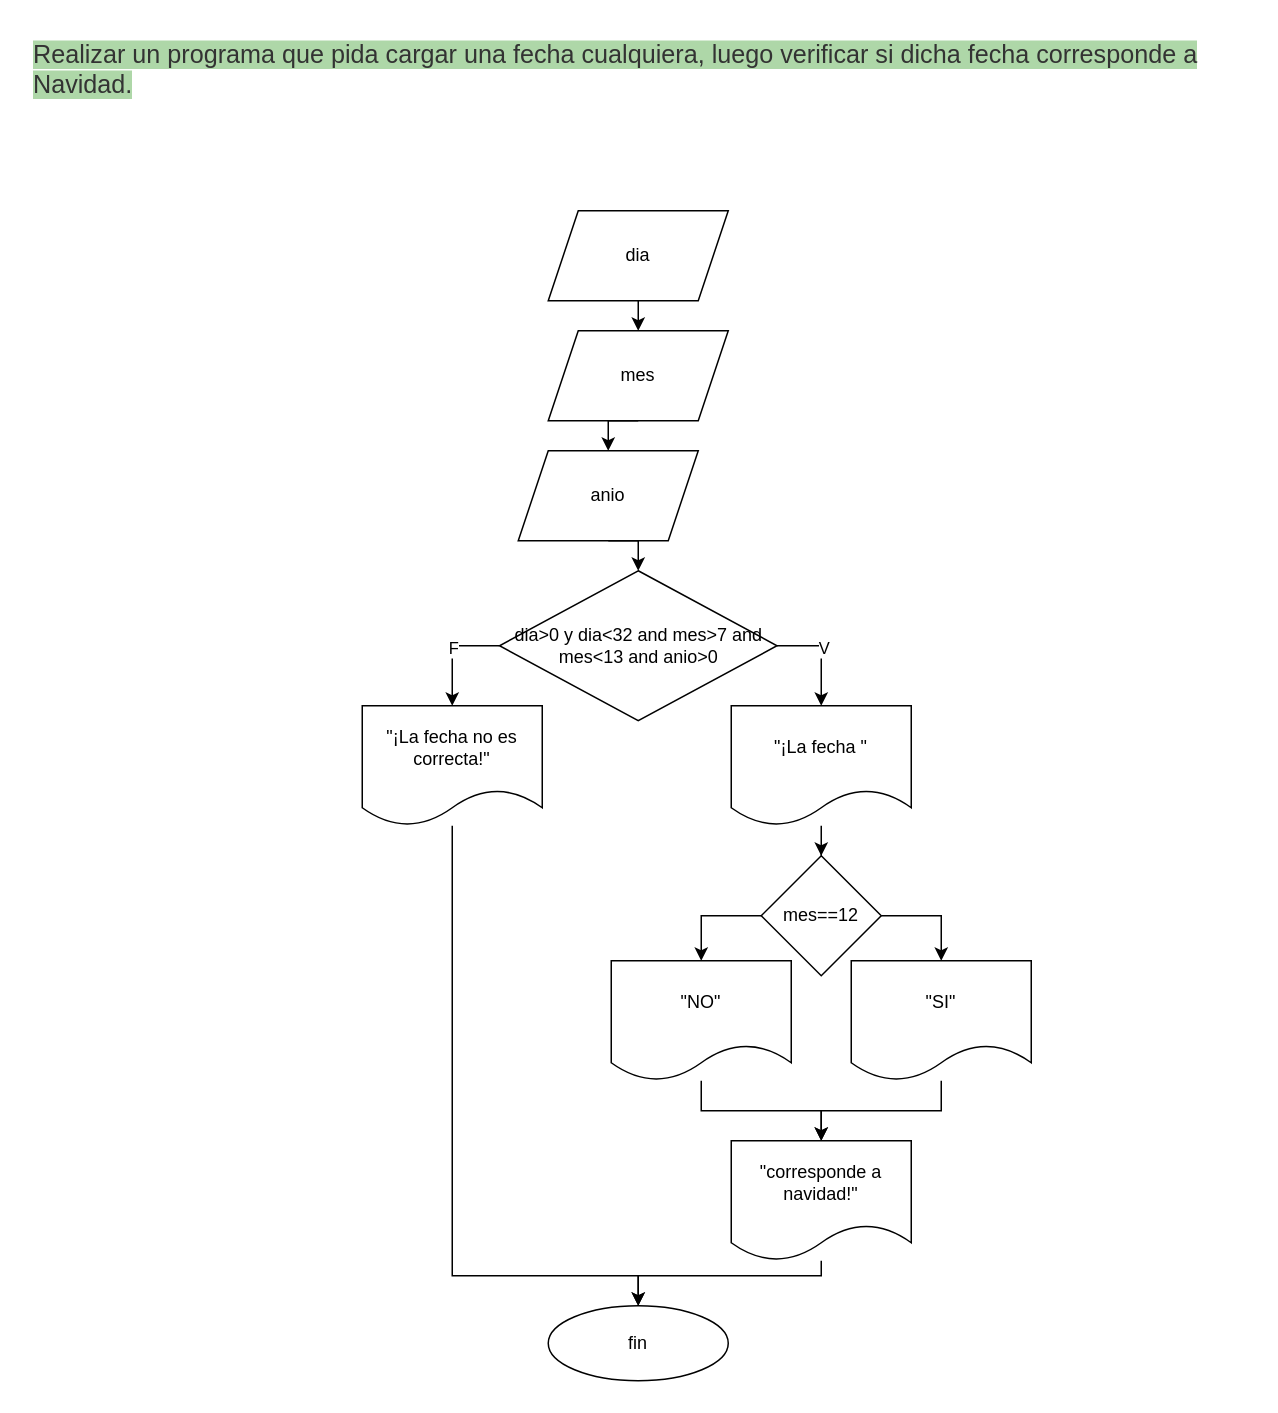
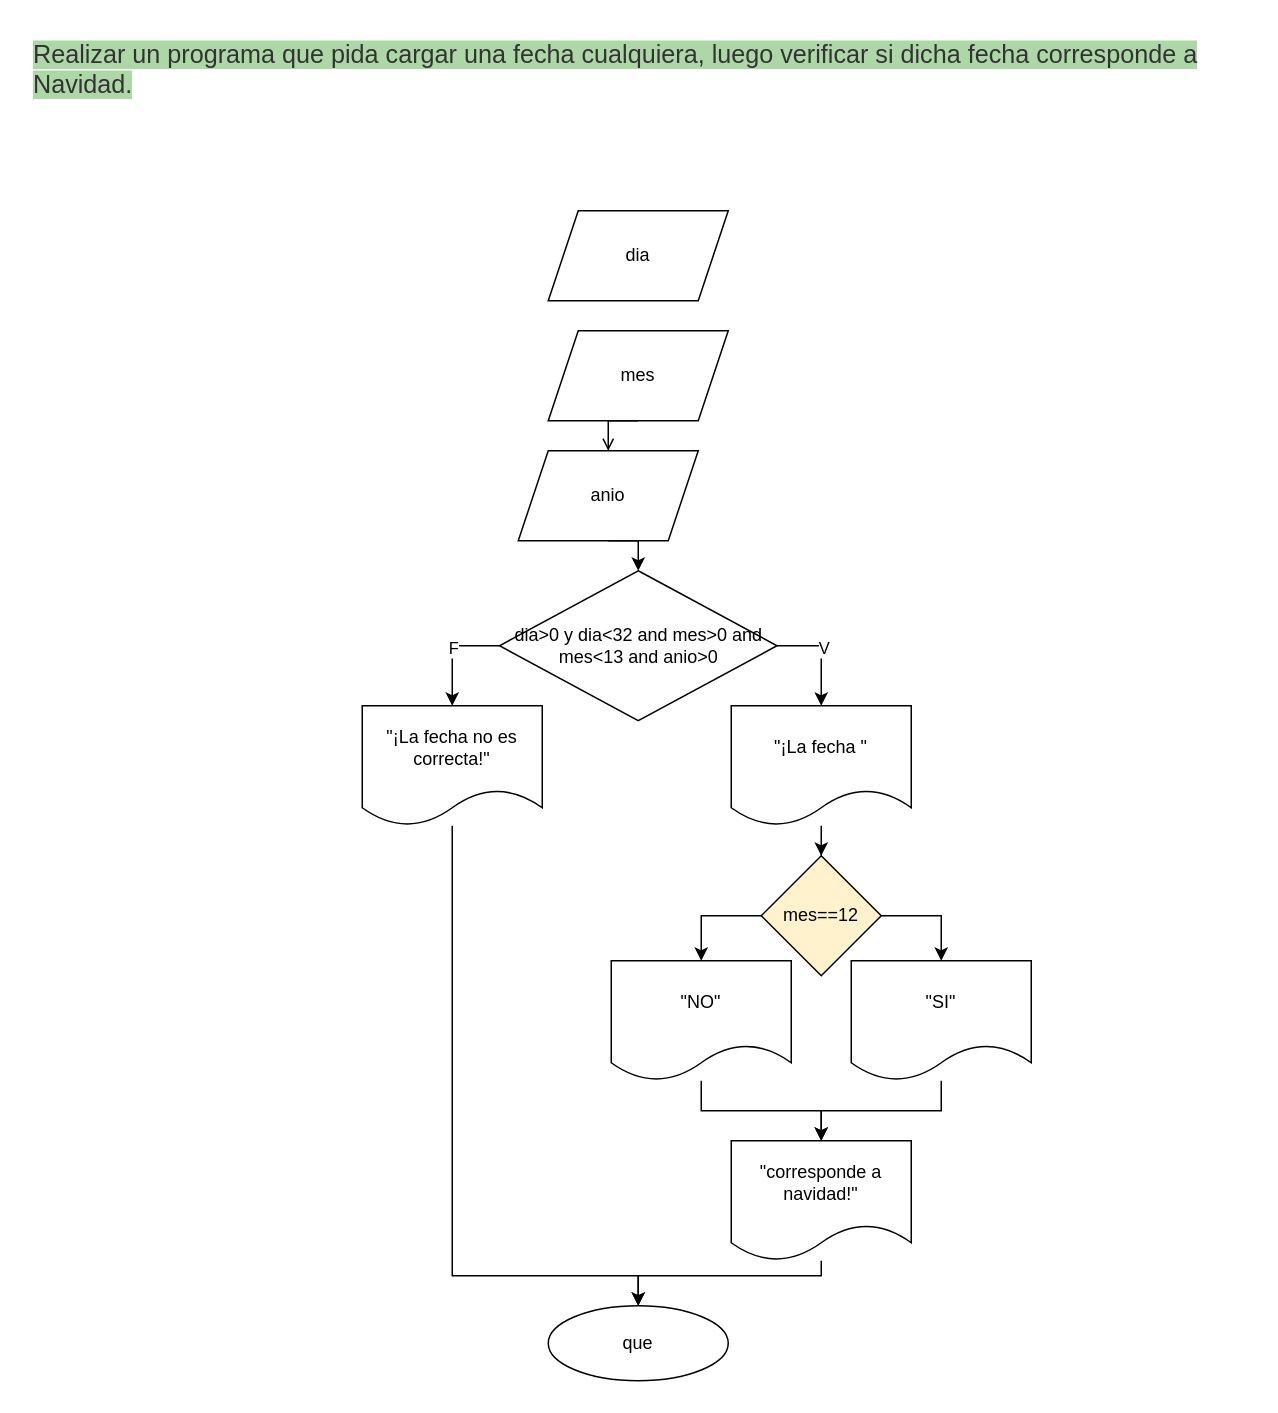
edge "dia" -> "mes": removed
edge "mes" -> "anio": arrowhead classic -> open
node "dia>0 y dia<32 and mes>7 and mes<13 and anio>0": label "dia>0 y dia<32 and mes>7 and mes<13 and anio>0" -> "dia>0 y dia<32 and mes>0 and mes<13 and anio>0"
node "mes==12": fillcolor #ffffff -> #fff2cc
node "fin": label "fin" -> "que"
